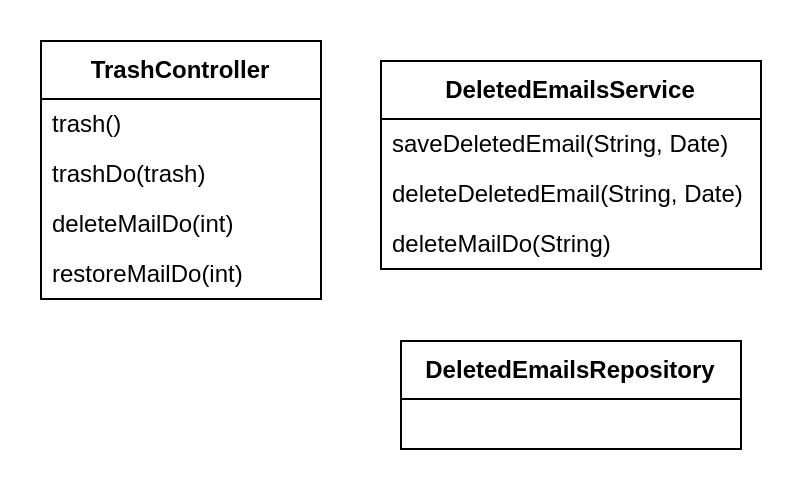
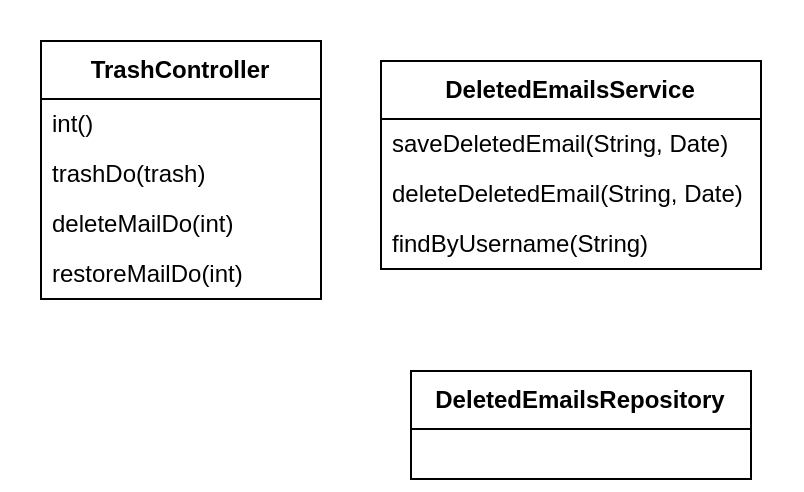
node "trash()": label "trash()" -> "int()"
node "deleteMailDo(String)": label "deleteMailDo(String)" -> "findByUsername(String)"
node "DeletedEmailsRepository": moved (571, 395) -> (581, 425)
